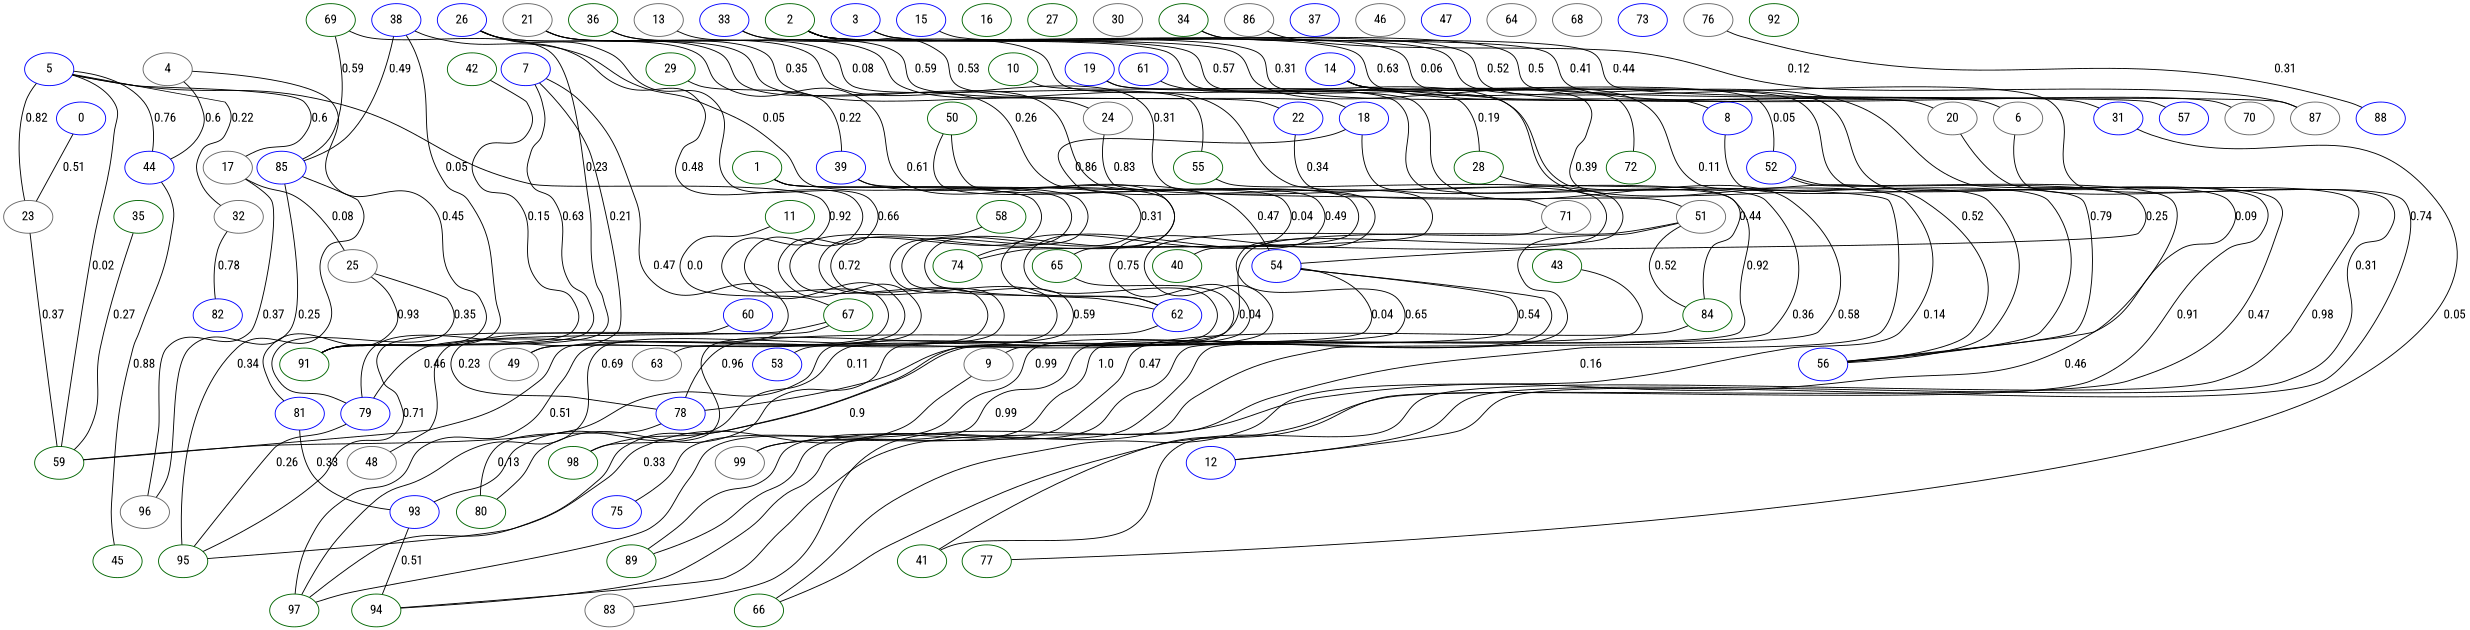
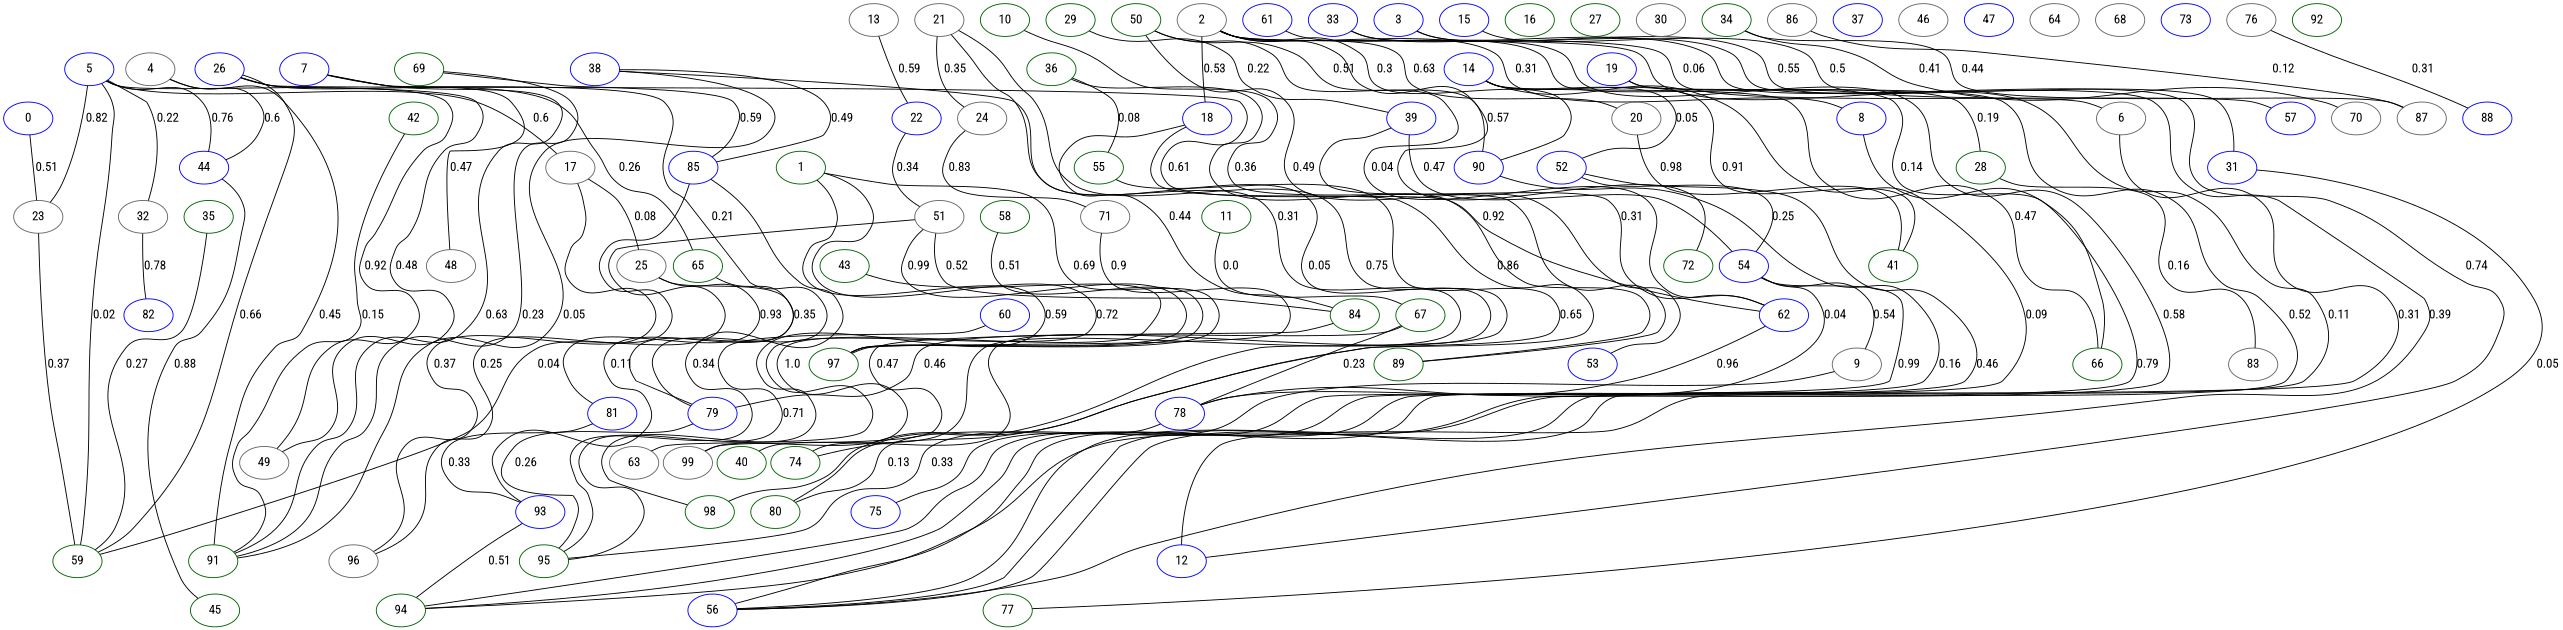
node "2": color darkgreen -> gray40
edge "3" -- "31": label "0.52" -> "0.55"
node "90": added
